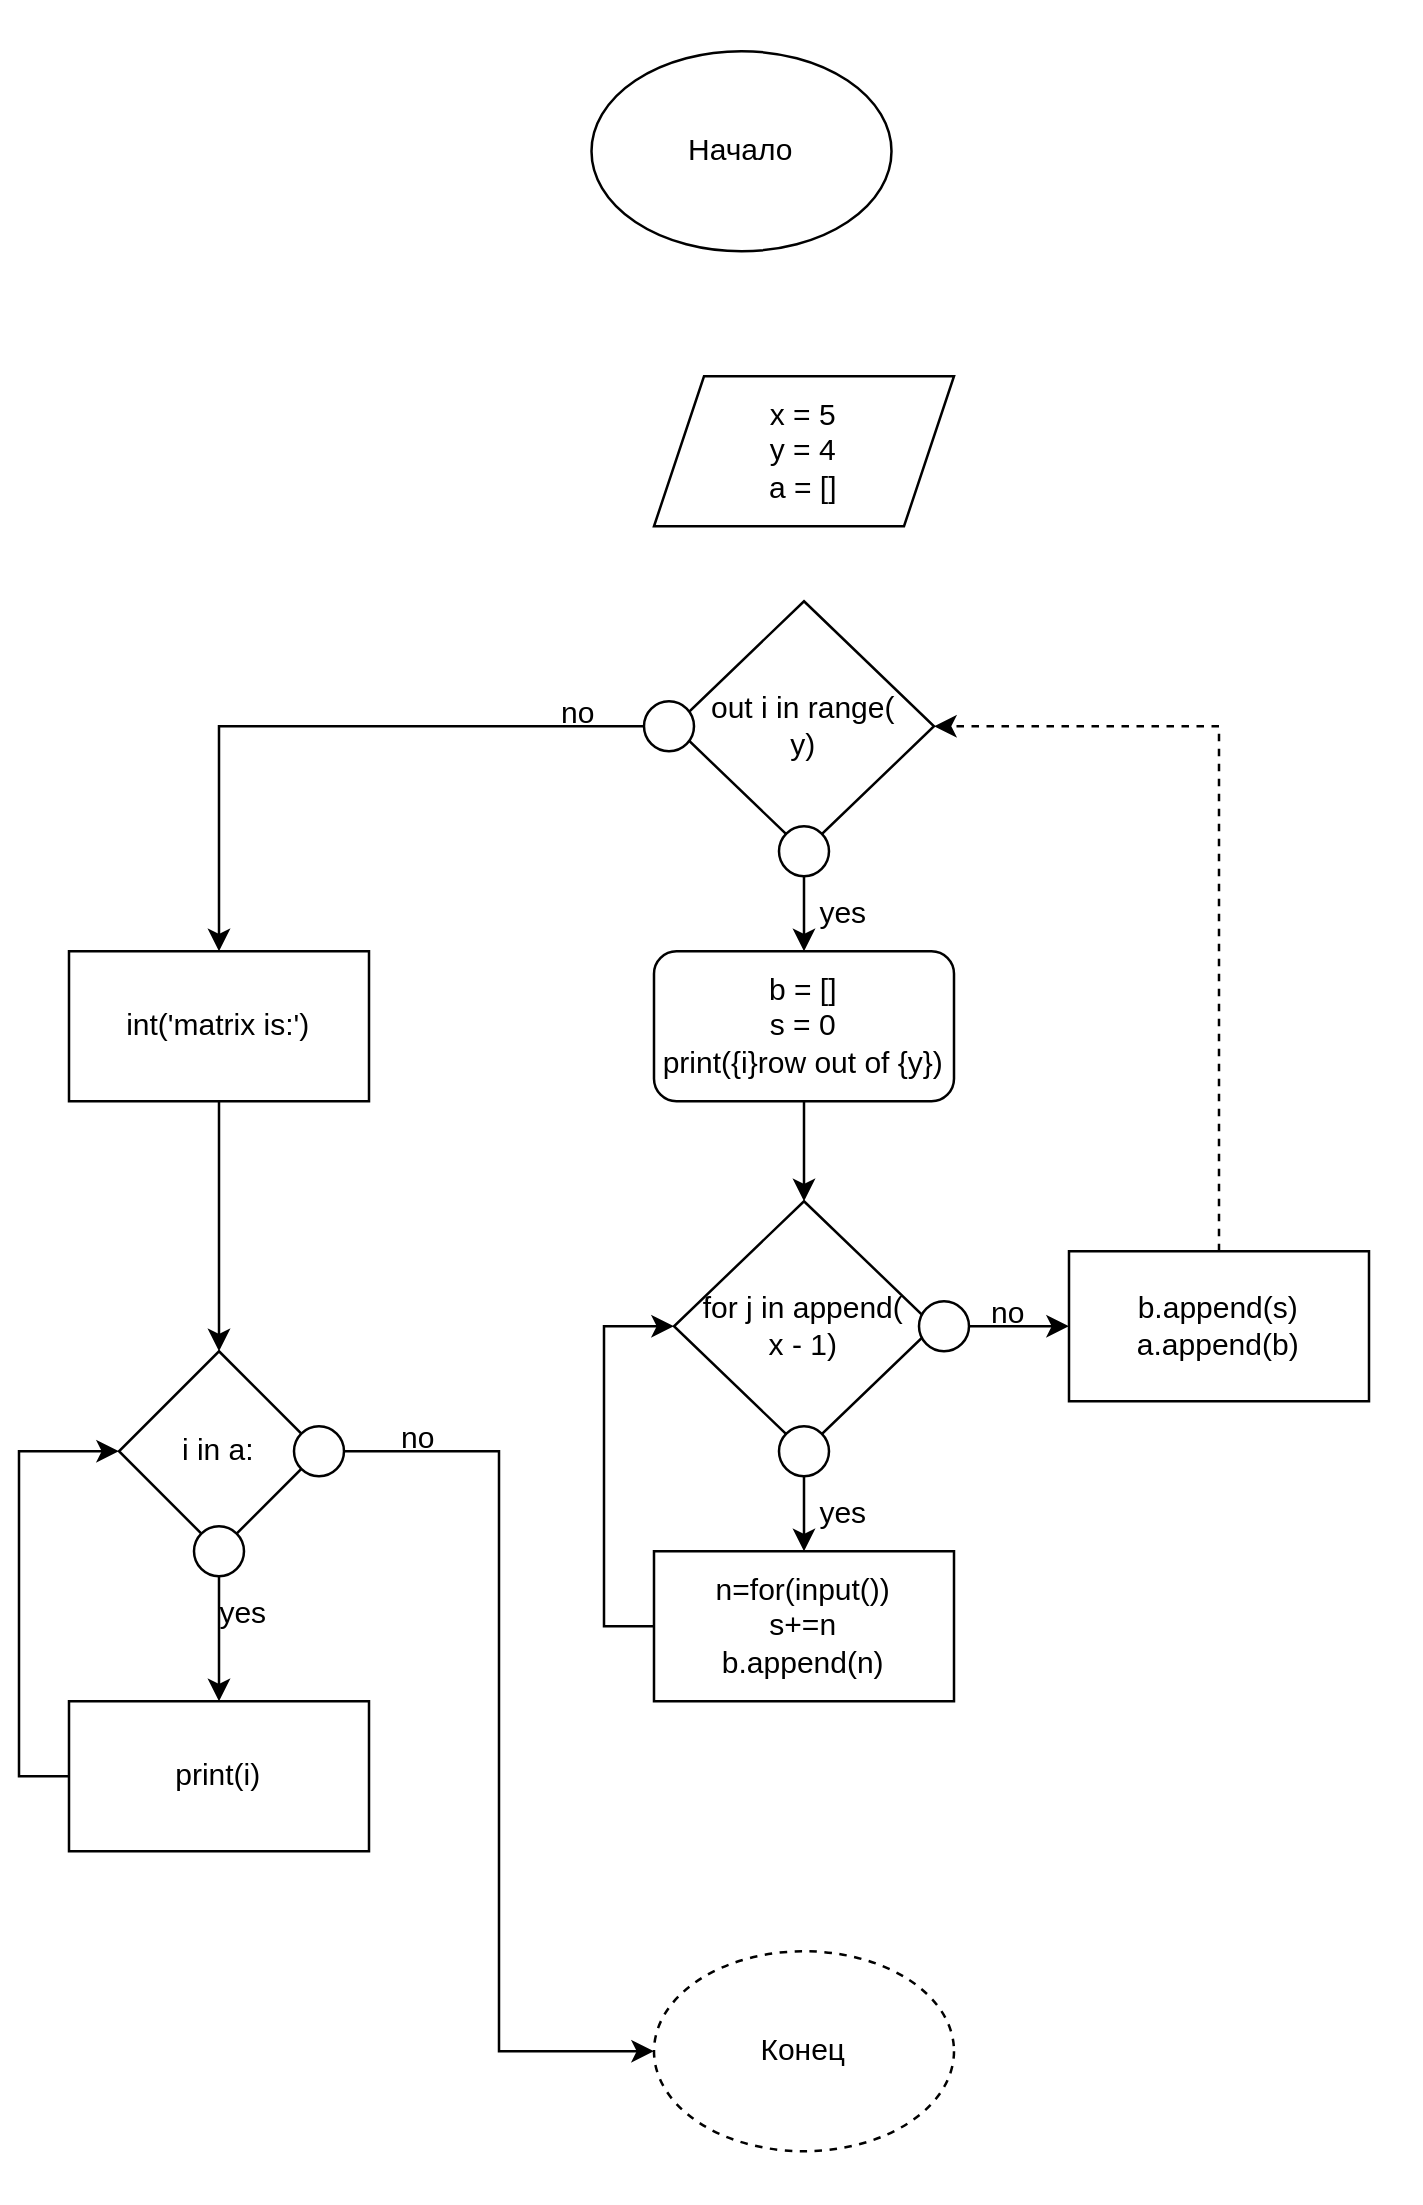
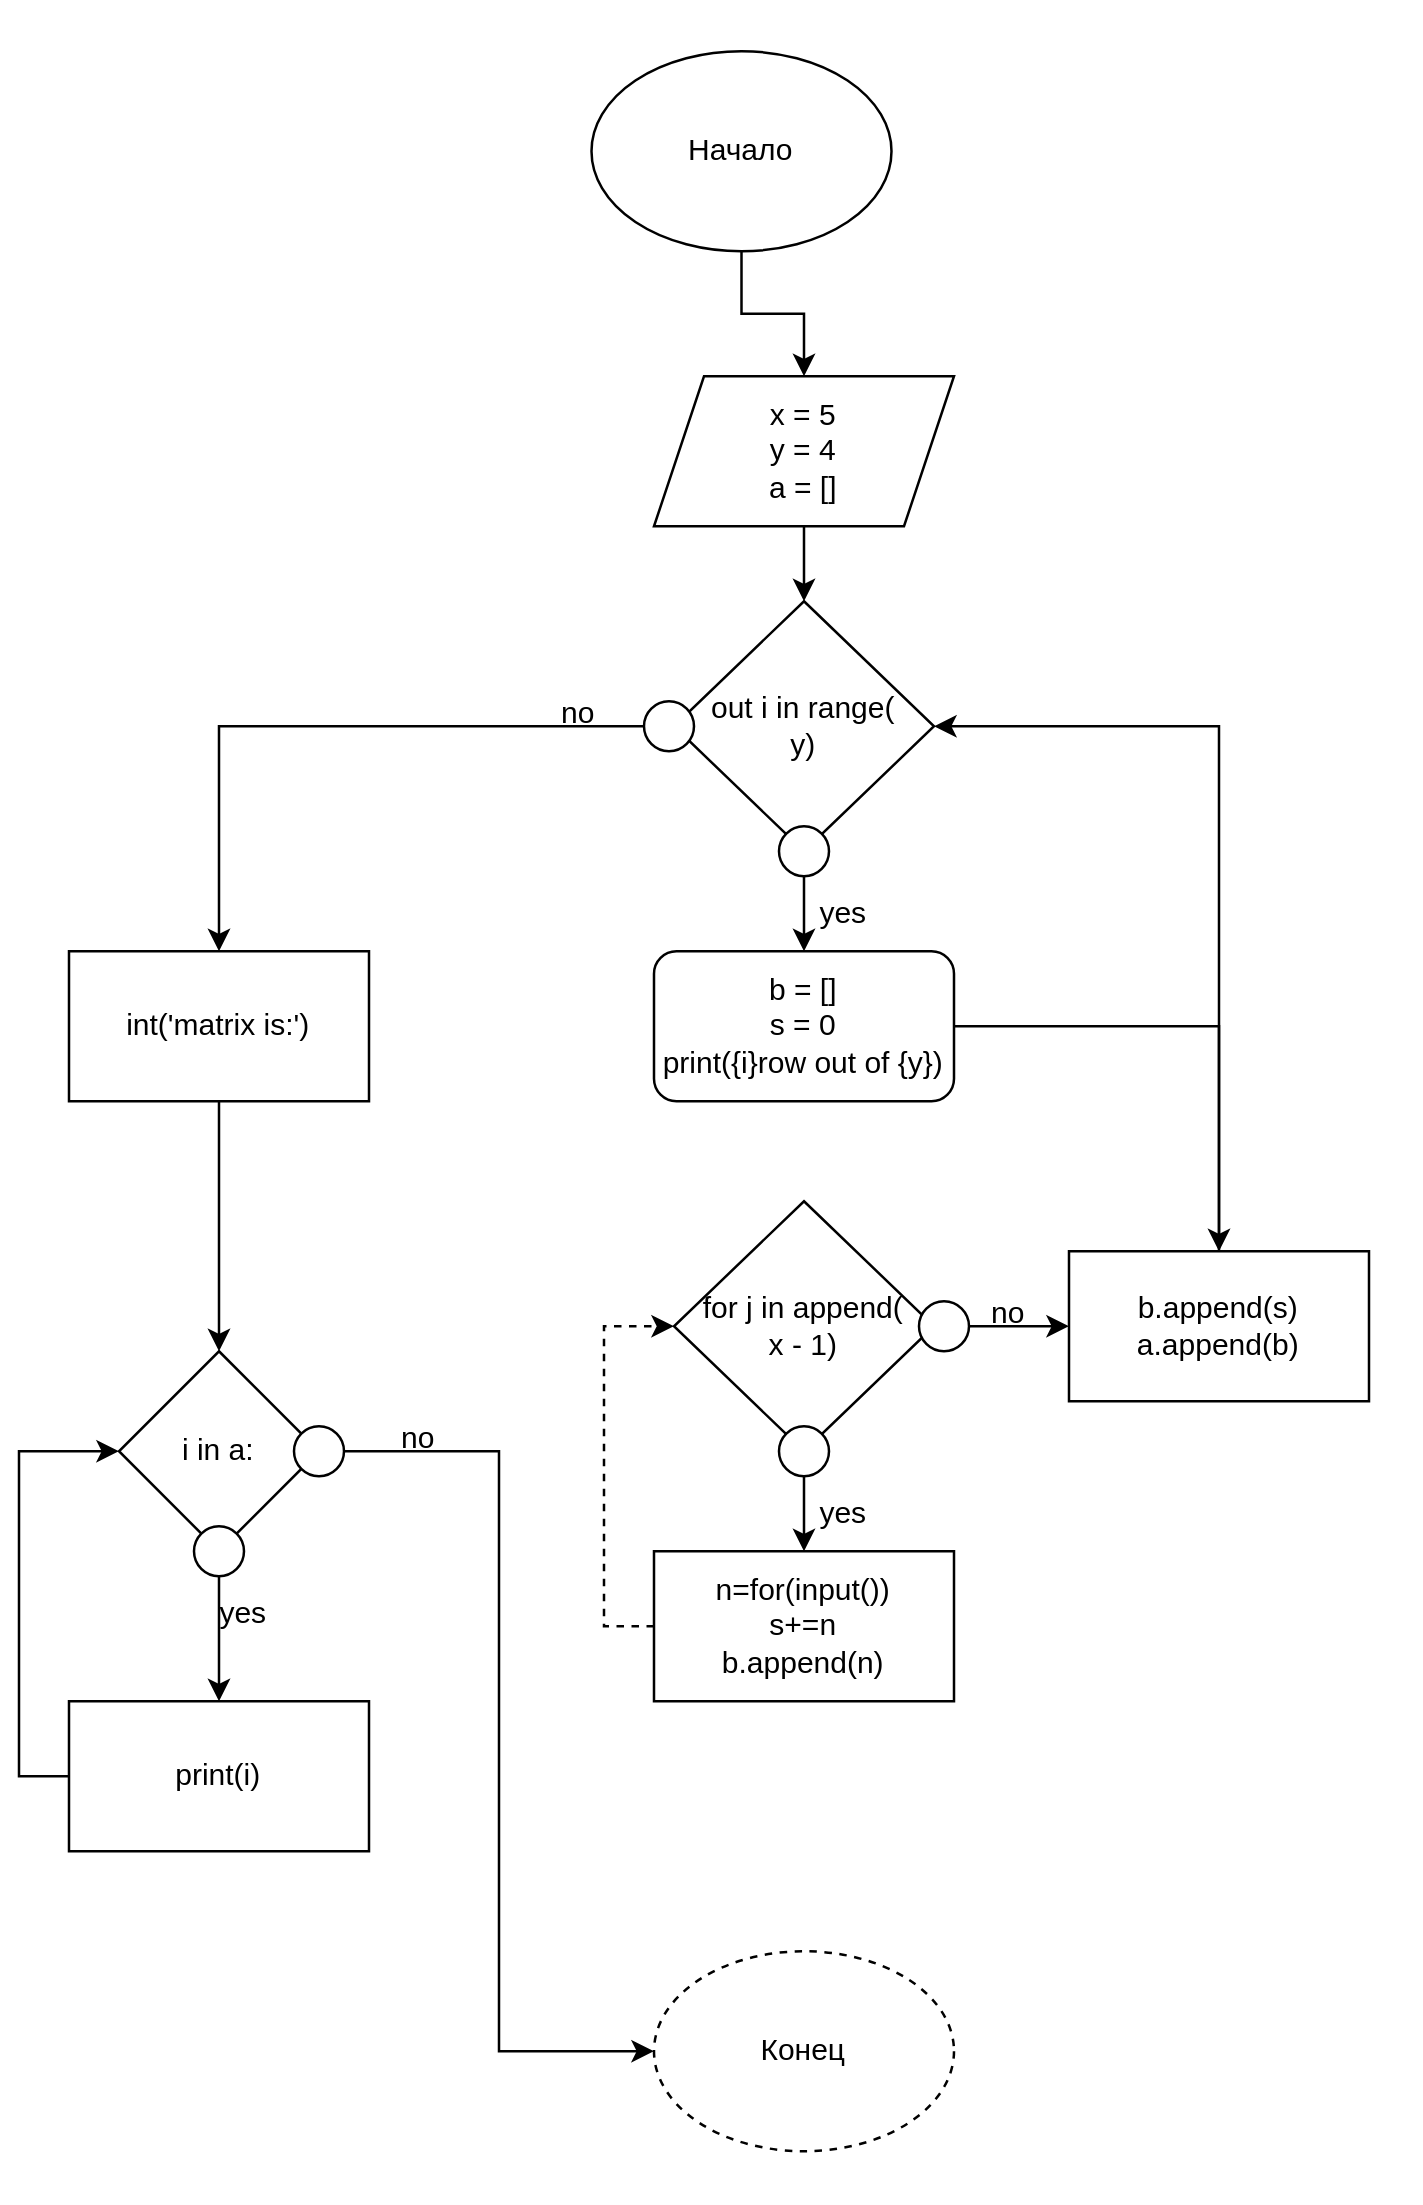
edge "Начало" -> "x = 5 y = 4 a = []": added
edge "x = 5 y = 4 a = []" -> "out i in range( y)": added
edge "b.append(s) a.append(b)" -> "out i in range( y)": style dashed -> solid
edge "b = [] s = 0 print({i}row out of {y})" -> "for j in append( x - 1)": now "b = [] s = 0 print({i}row out of {y})" -> "b.append(s) a.append(b)"
edge "n=for(input()) s+=n b.append(n)" -> "for j in append( x - 1)": style solid -> dashed
